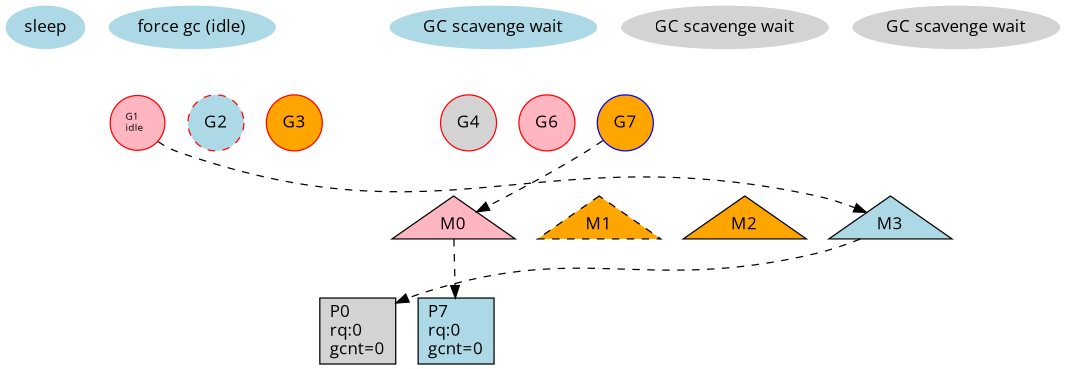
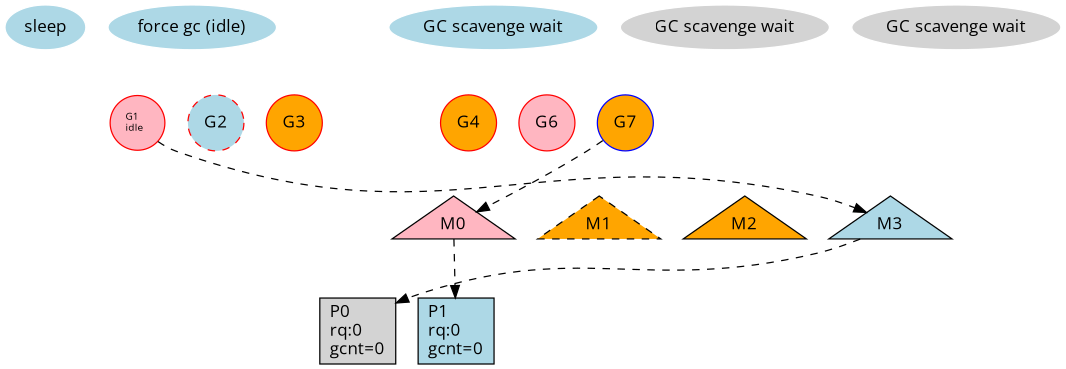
node "G4": fillcolor lightgrey -> orange
node "P7 rq:0 gcnt=0": label "P7 rq:0 gcnt=0" -> "P1 rq:0 gcnt=0"
